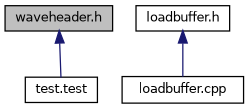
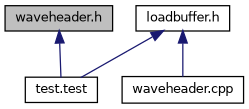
edge "test.test" -> "loadbuffer.h": added
node "loadbuffer.cpp": label "loadbuffer.cpp" -> "waveheader.cpp"
